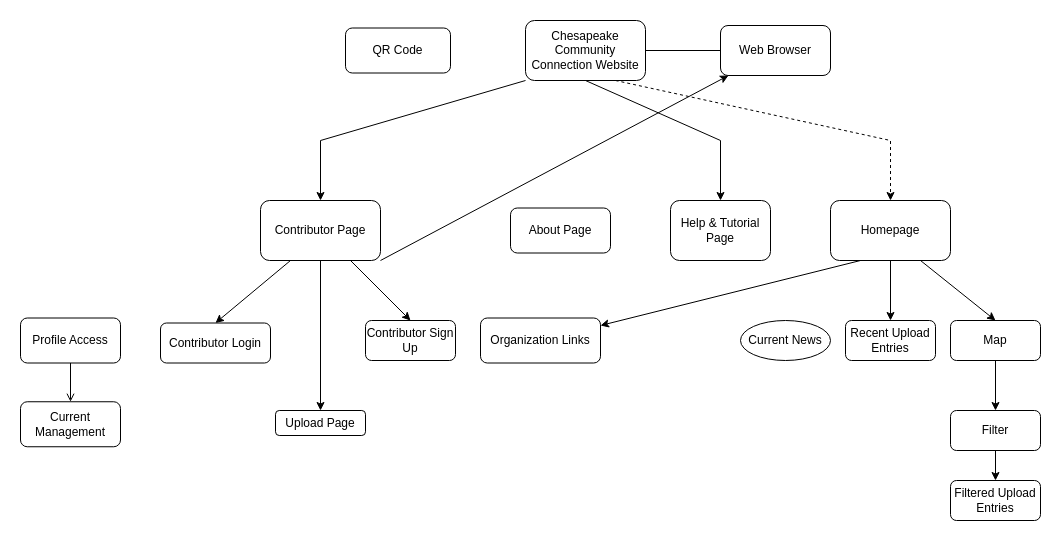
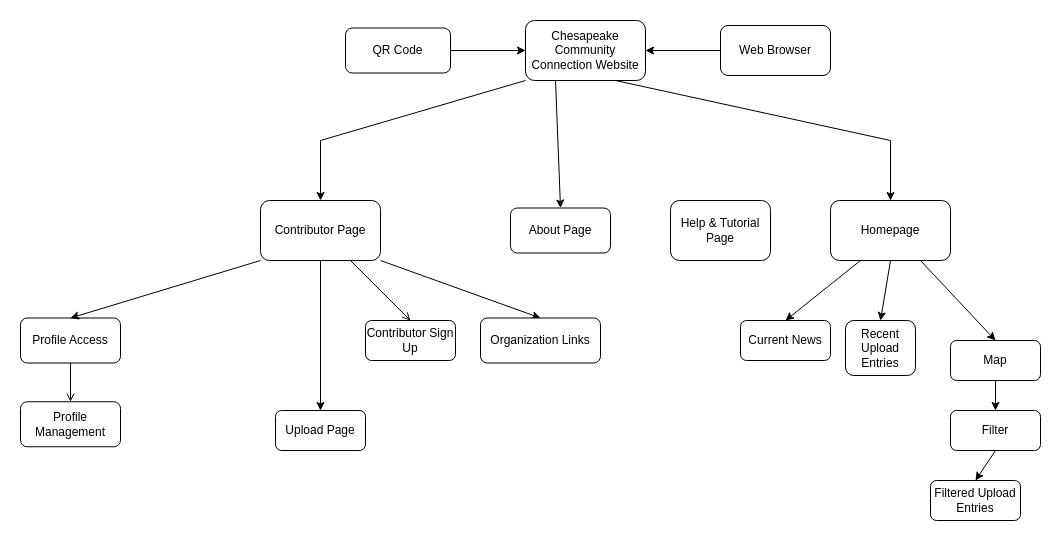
edge "QR Code" -> "Chesapeake Community Connection Website": added
edge "Chesapeake Community Connection Website" -- "Web Browser": arrowhead none -> classic
edge "Chesapeake Community Connection Website" -> "Homepage": style dashed -> solid
edge "Chesapeake Community Connection Website" -> "Help & Tutorial Page": removed
edge "Chesapeake Community Connection Website" -> "About Page": added
edge "Contributor Page" -> "Web Browser": now "Contributor Page" -> "Organization Links"
edge "Contributor Page" -> "Profile Access": added
edge "Contributor Page" -> "Contributor Login": removed
edge "Homepage" -> "Organization Links": now "Homepage" -> "Current News"
edge "Contributor Page" -> "Contributor Sign Up": arrowhead classic -> open
node "Current News": shape ellipse -> rounded rectangle
node "Recent Upload Entries": size 90x40 -> 70x55
node "Map": moved (996, 341) -> (996, 361)
node "Contributor Login": removed
node "Upload Page": size 90x25 -> 90x40
node "Current Management": label "Current Management" -> "Profile Management"
node "Filtered Upload Entries": moved (996, 501) -> (976, 501)
